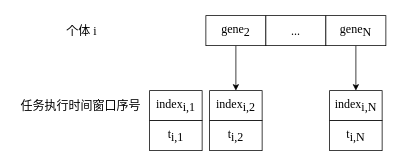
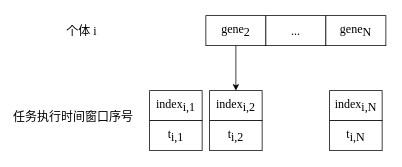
edge "geneN" -> "indexi,N": removed
node "任务执行时间窗口序号": moved (81, 105) -> (74, 117)
